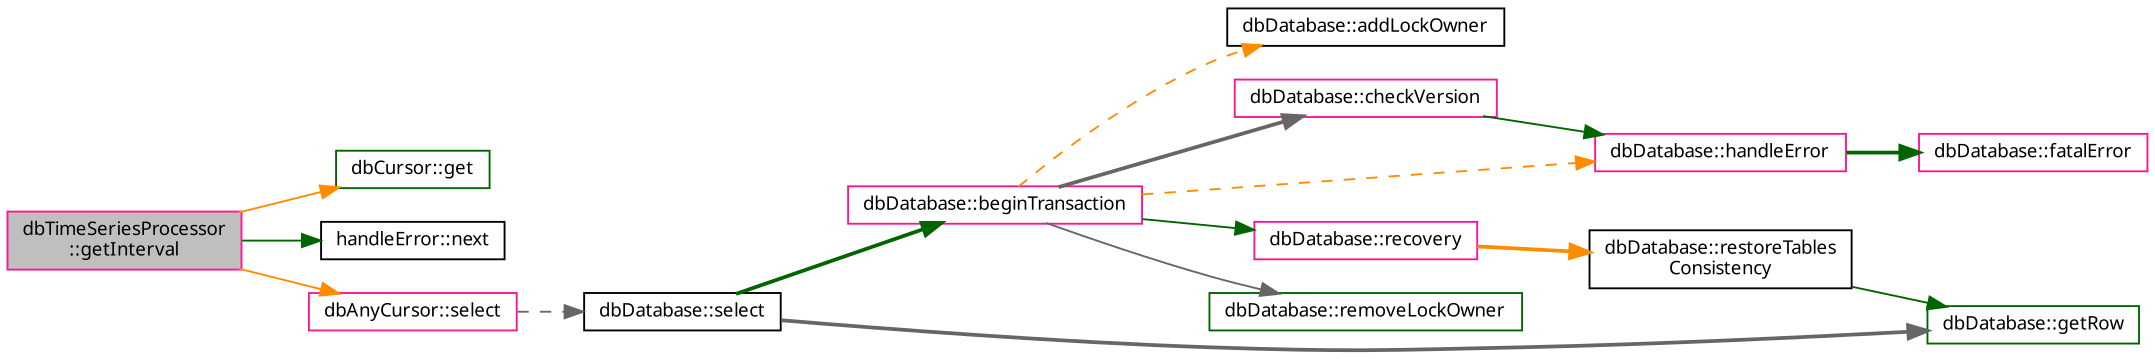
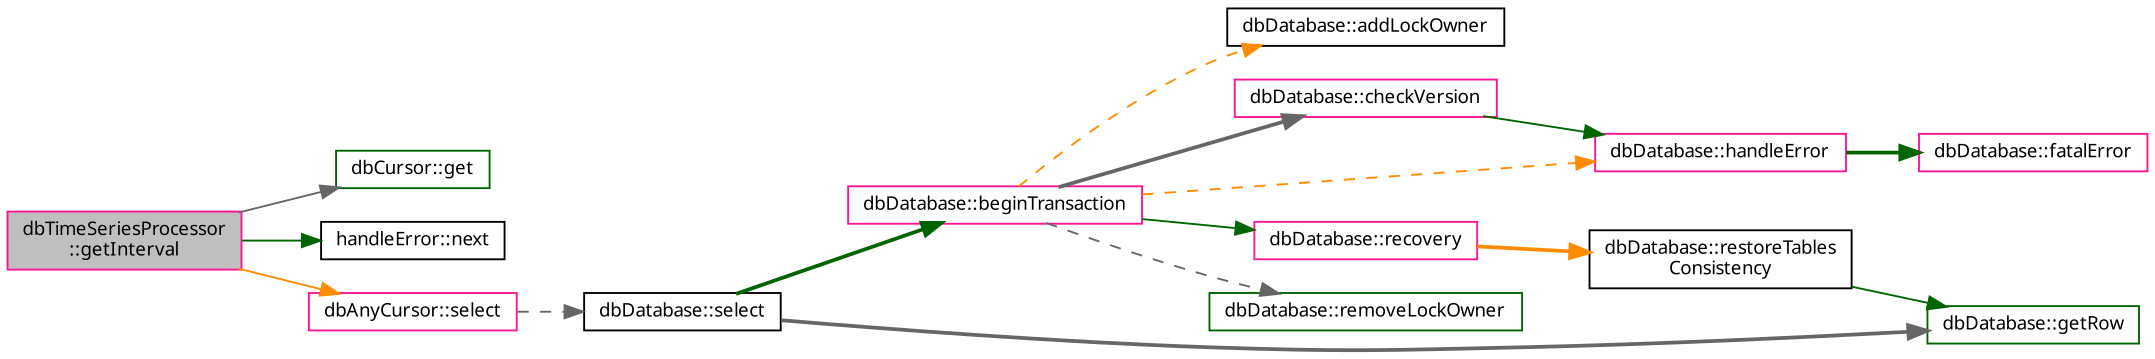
edge "dbTimeSeriesProcessor ::getInterval" -> "dbCursor::get": color darkorange -> gray40
edge "dbDatabase::beginTransaction" -> "dbDatabase::removeLockOwner": style solid -> dashed
